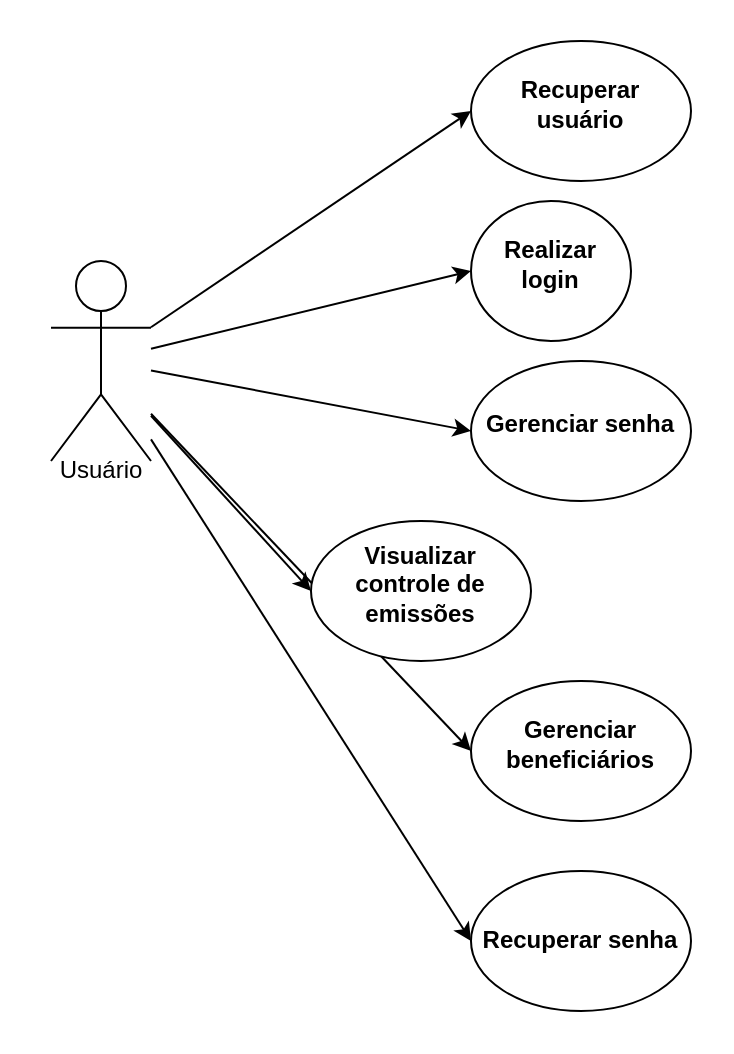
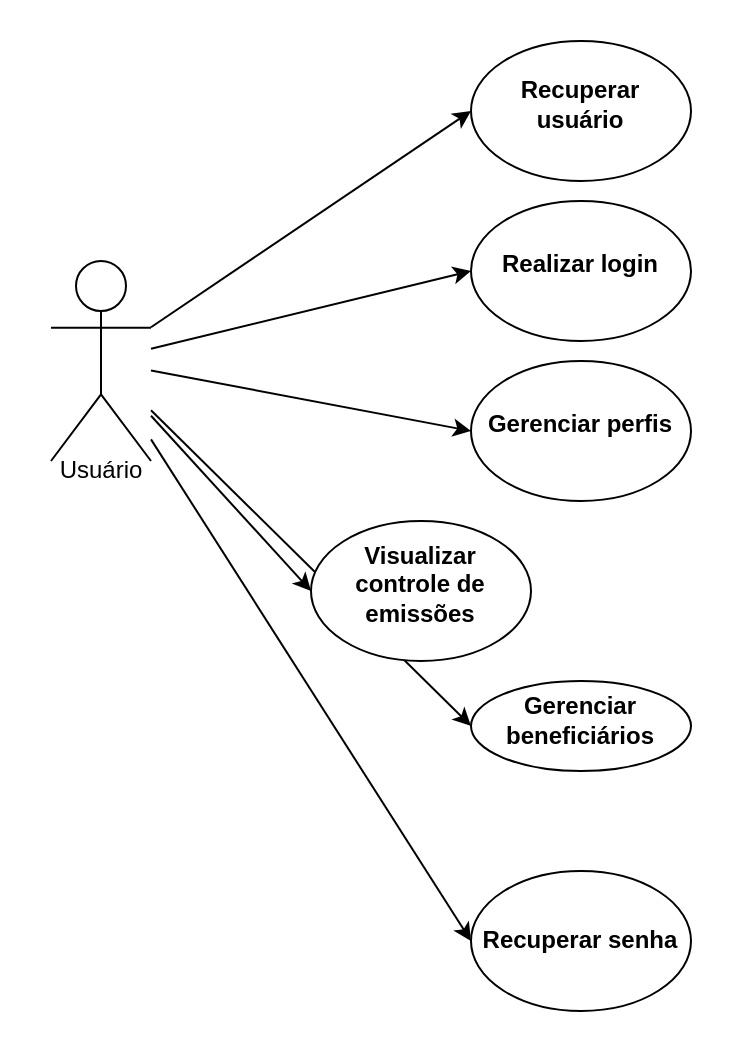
node "Realizar login": size 160x140 -> 220x140
node "Gerenciar senha": label "Gerenciar senha" -> "Gerenciar perfis"
node "Gerenciar beneficiários": size 220x140 -> 220x90
